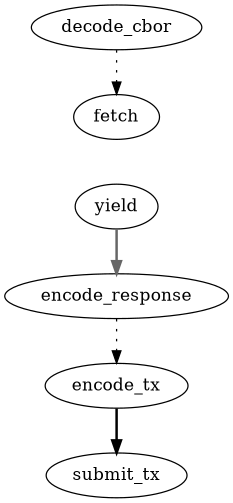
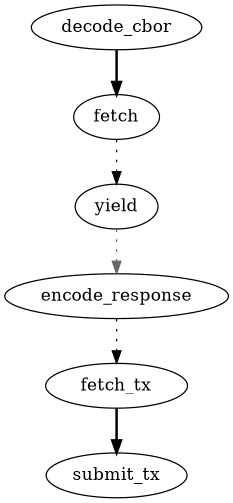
edge "decode_cbor" -> "fetch": style dotted -> bold
edge "fetch" -> "yield": added
edge "yield" -> "encode_response": style bold -> dotted
node "encode_tx": label "encode_tx" -> "fetch_tx"
